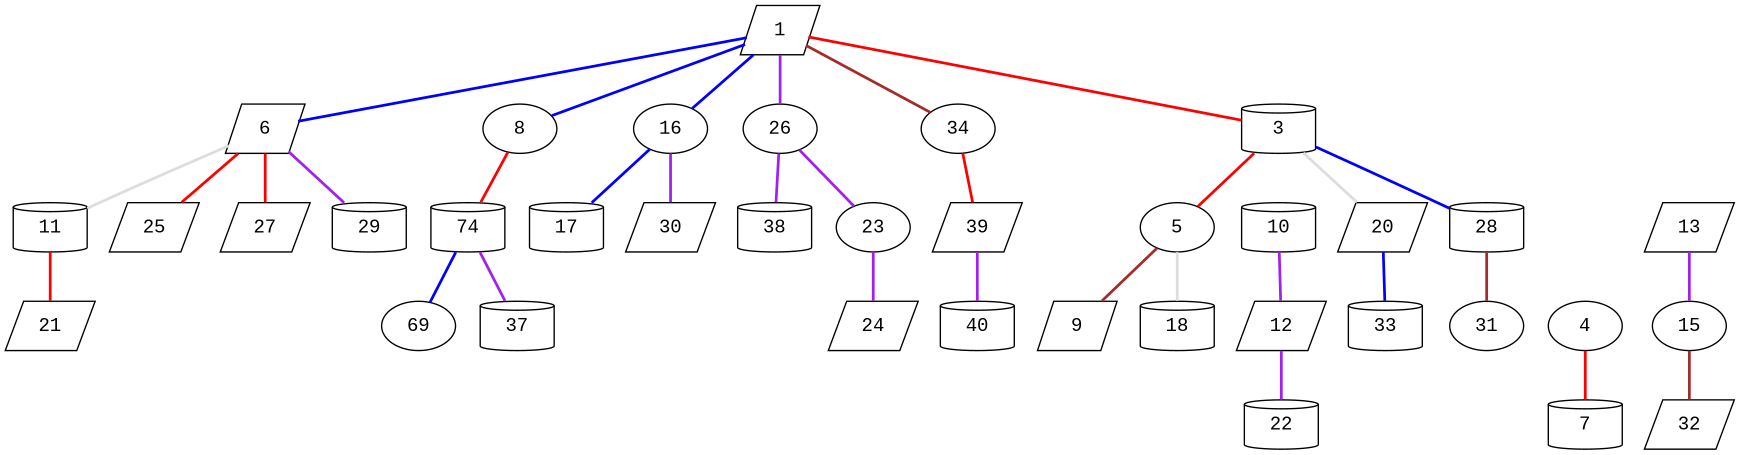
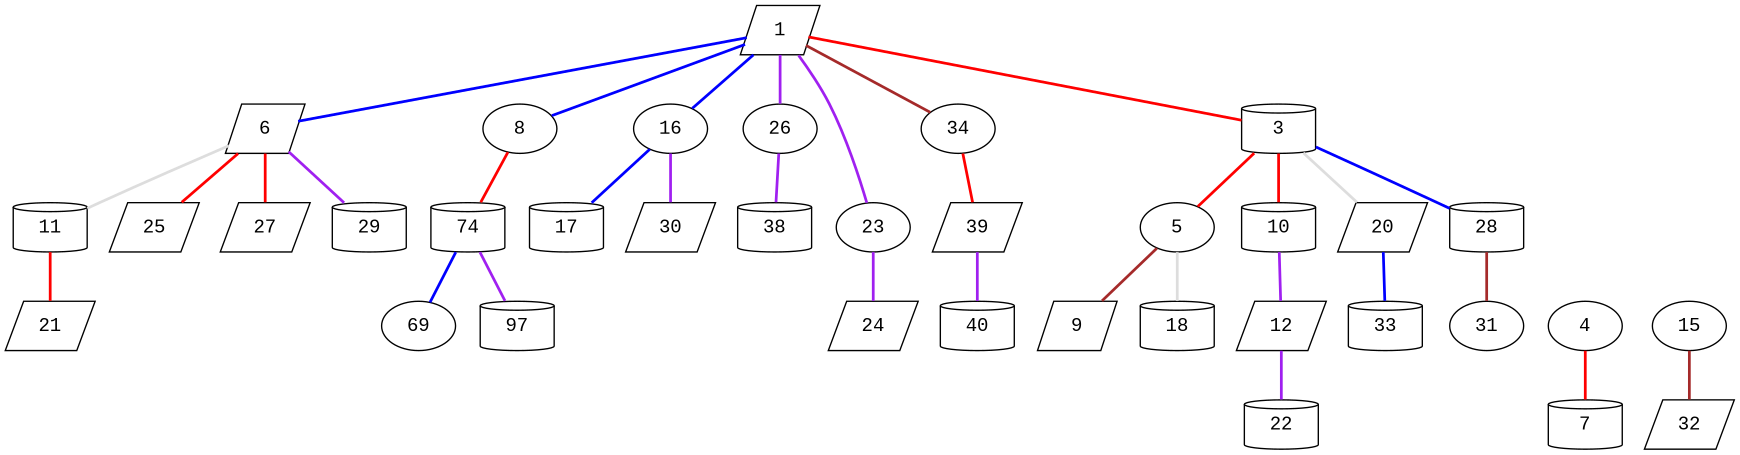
edge "26" -- "23": now "1" -- "23"
edge "3" -- "10": added
node "13": removed
node "37": label "37" -> "97"
